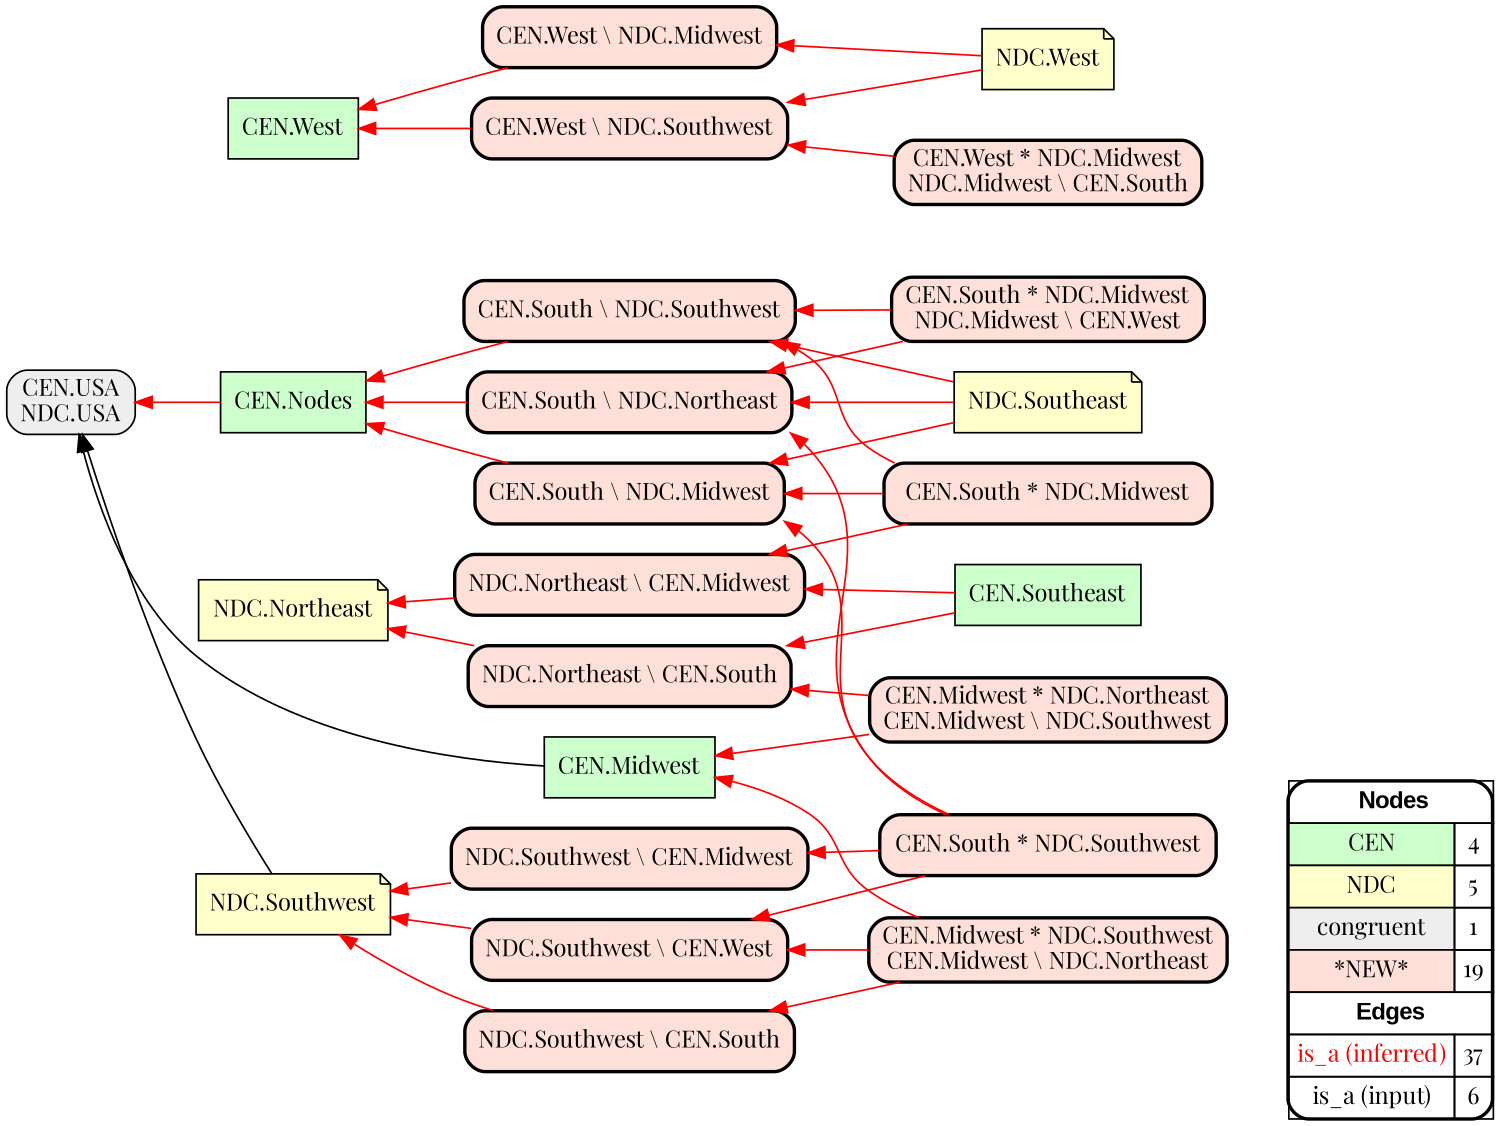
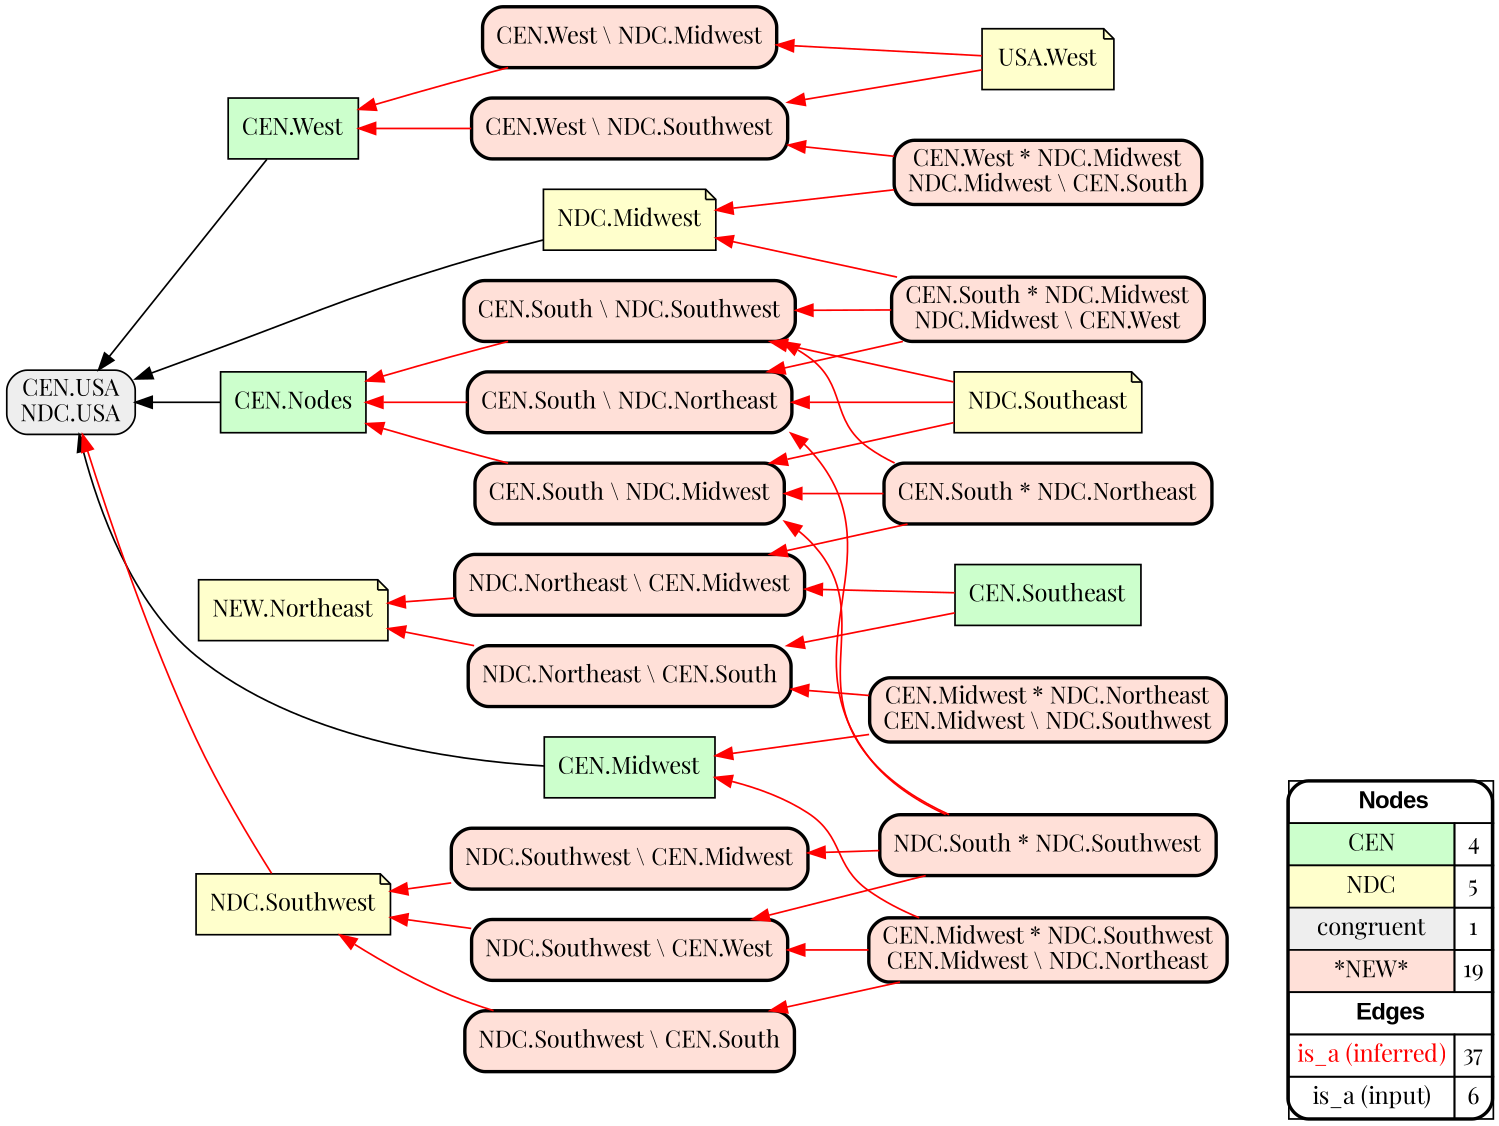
node "NDC.West": label "NDC.West" -> "USA.West"
node "NDC.Midwest": added
edge "CEN.West" -> "CEN.USA NDC.USA": added
edge "CEN.Nodes" -> "CEN.USA NDC.USA": color #ff0000 -> #000000
node "CEN.South * NDC.Midwest": label "CEN.South * NDC.Midwest" -> "CEN.South * NDC.Northeast"
node "NDC.Northeast": label "NDC.Northeast" -> "NEW.Northeast"
edge "NDC.Southwest" -> "CEN.USA NDC.USA": color #000000 -> #ff0000
node "CEN.South * NDC.Southwest": label "CEN.South * NDC.Southwest" -> "NDC.South * NDC.Southwest"
